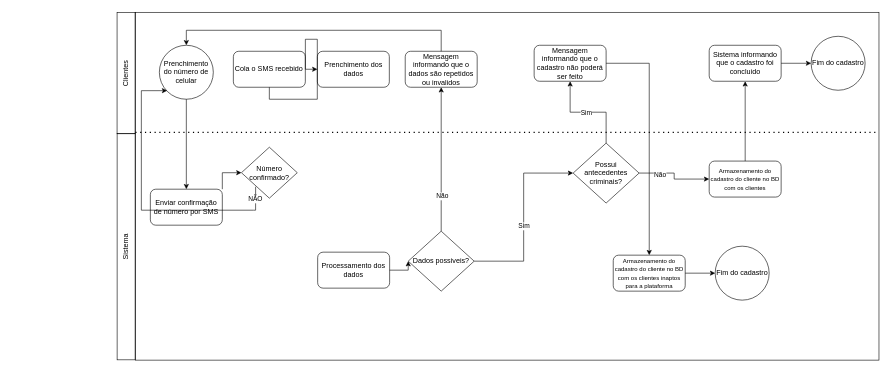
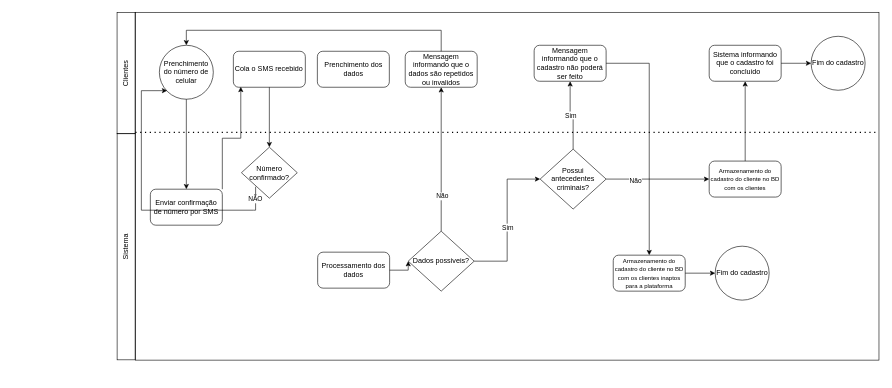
edge "Cola o SMS recebido" -> "Prenchimento dos dados": now "Cola o SMS recebido" -> "Número confirmado?"
edge "Enviar confirmação de número por SMS" -> "Número confirmado?": now "Enviar confirmação de número por SMS" -> "Cola o SMS recebido"
node "Possui antecedentes criminais?": moved (606, 173) -> (573, 179)
